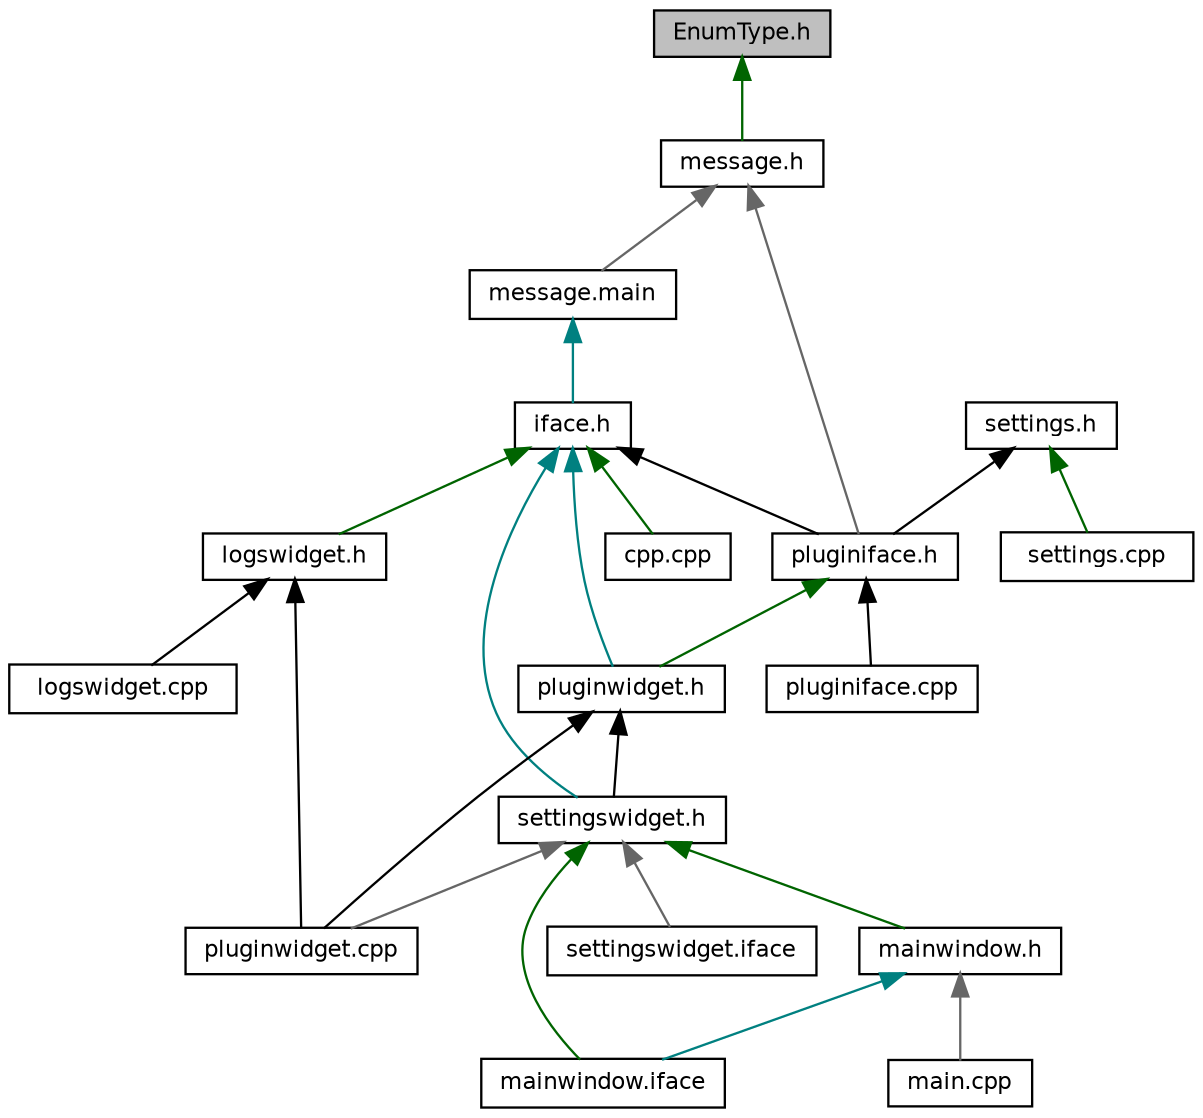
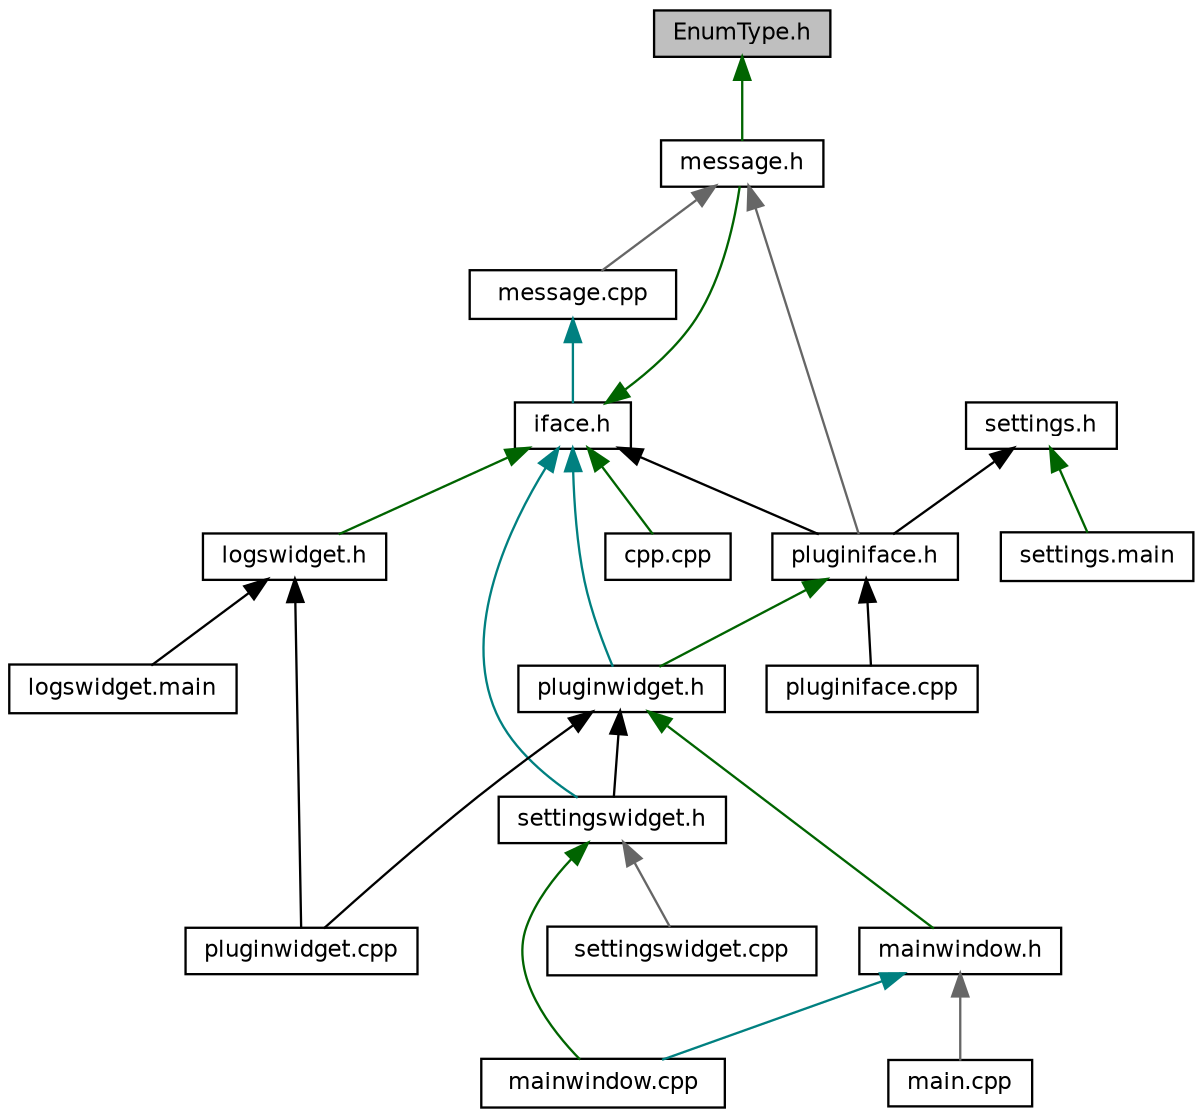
node "message.main": label "message.main" -> "message.cpp"
edge "message.h" -> "iface.h": added
node "settings.cpp": label "settings.cpp" -> "settings.main"
node "logswidget.cpp": label "logswidget.cpp" -> "logswidget.main"
edge "mainwindow.h" -> "settingswidget.h": now "mainwindow.h" -> "pluginwidget.h"
edge "pluginwidget.cpp" -> "settingswidget.h": removed
node "settingswidget.iface": label "settingswidget.iface" -> "settingswidget.cpp"
node "mainwindow.iface": label "mainwindow.iface" -> "mainwindow.cpp"
